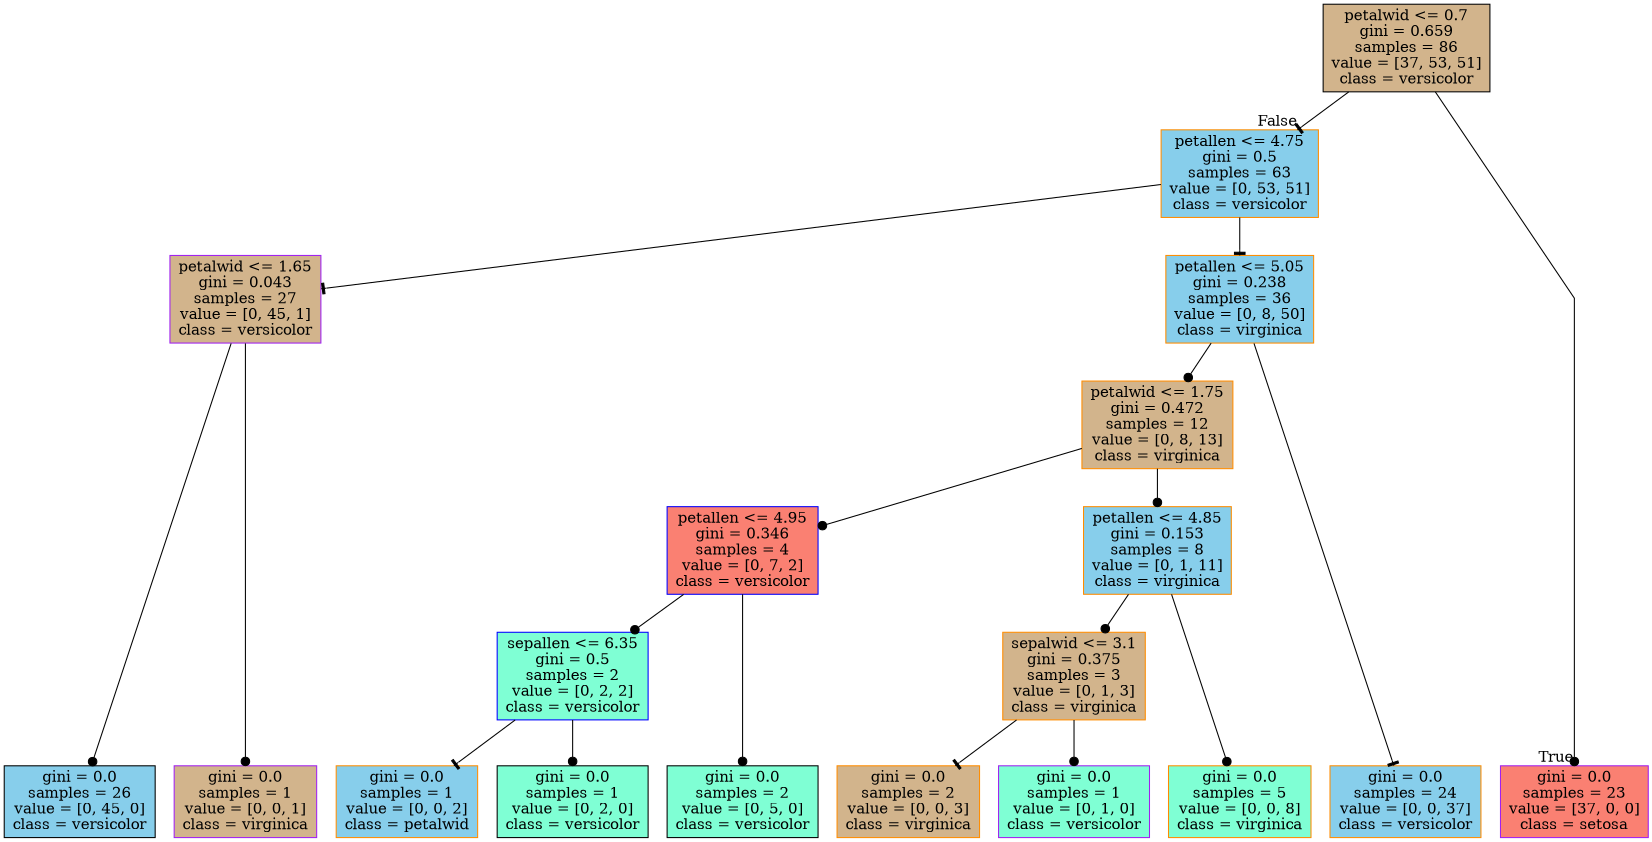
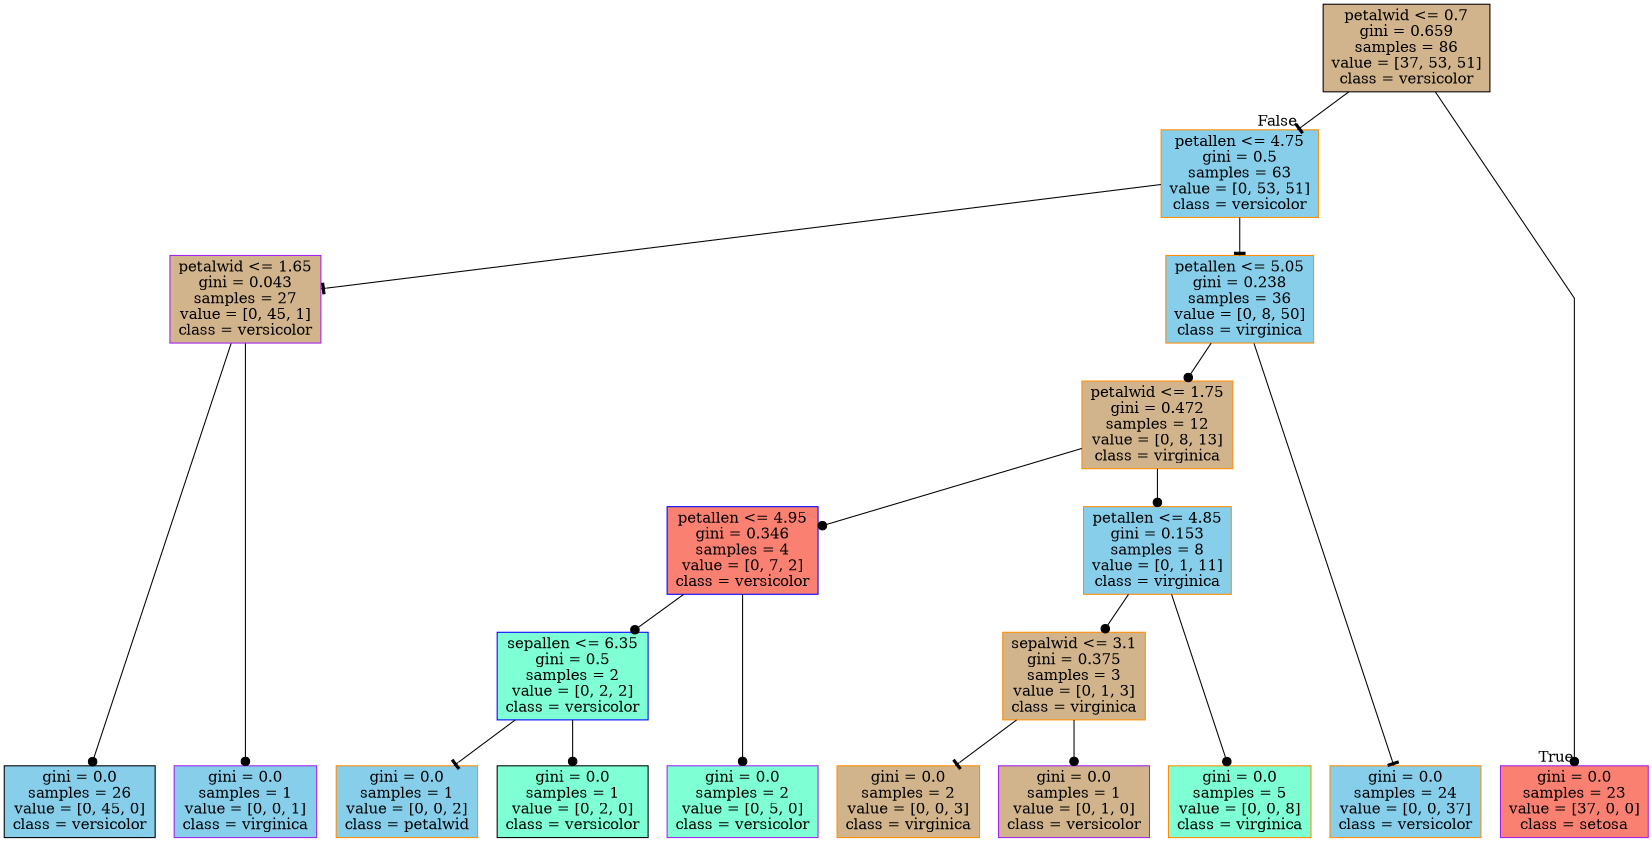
node "gini = 0.0 samples = 1 value = [0, 0, 1] class = virginica": fillcolor tan -> skyblue
node "gini = 0.0 samples = 2 value = [0, 5, 0] class = versicolor": color black -> purple
node "gini = 0.0 samples = 1 value = [0, 1, 0] class = versicolor": fillcolor aquamarine -> tan
